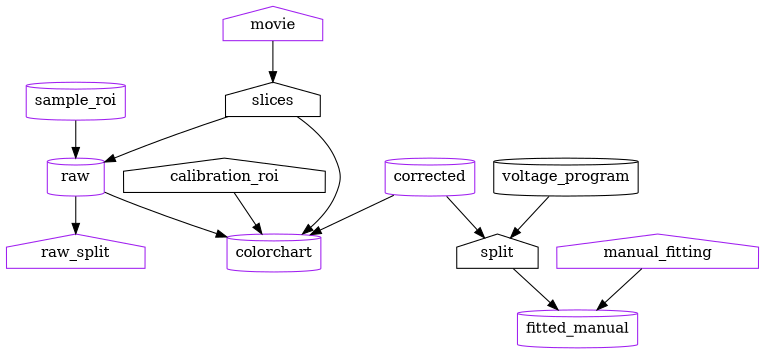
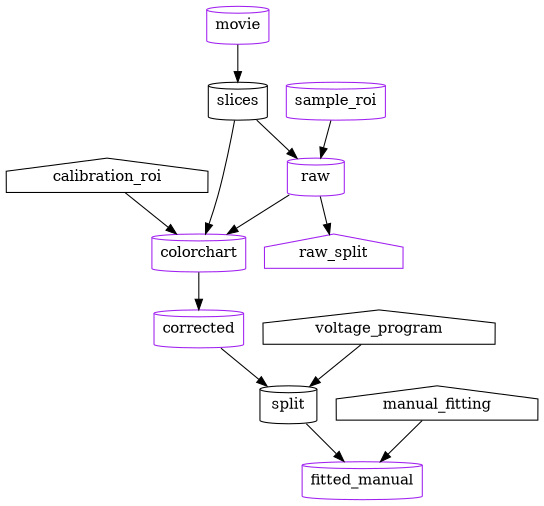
node "movie": shape house -> cylinder
node "slices": shape house -> cylinder
node "voltage_program": shape cylinder -> house
edge "corrected" -> "colorchart": reversed
node "split": shape house -> cylinder
node "manual_fitting": color purple -> black
